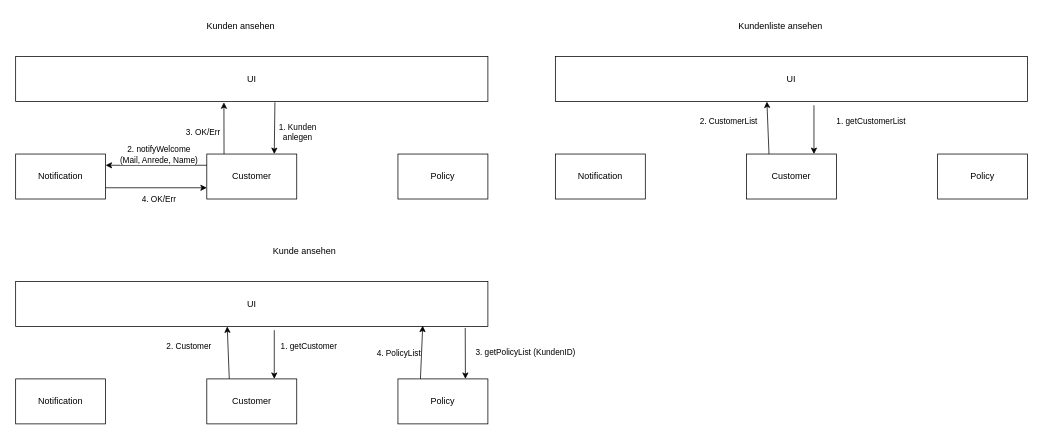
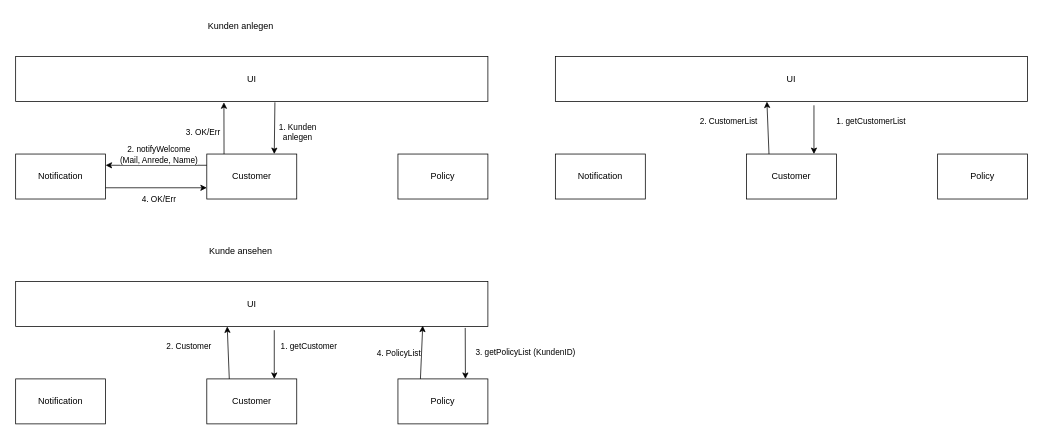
node "Kunden ansehen": label "Kunden ansehen" -> "Kunden anlegen"
node "Kundenliste ansehen": removed
node "Kunde ansehen": moved (304, 252) -> (240, 252)
